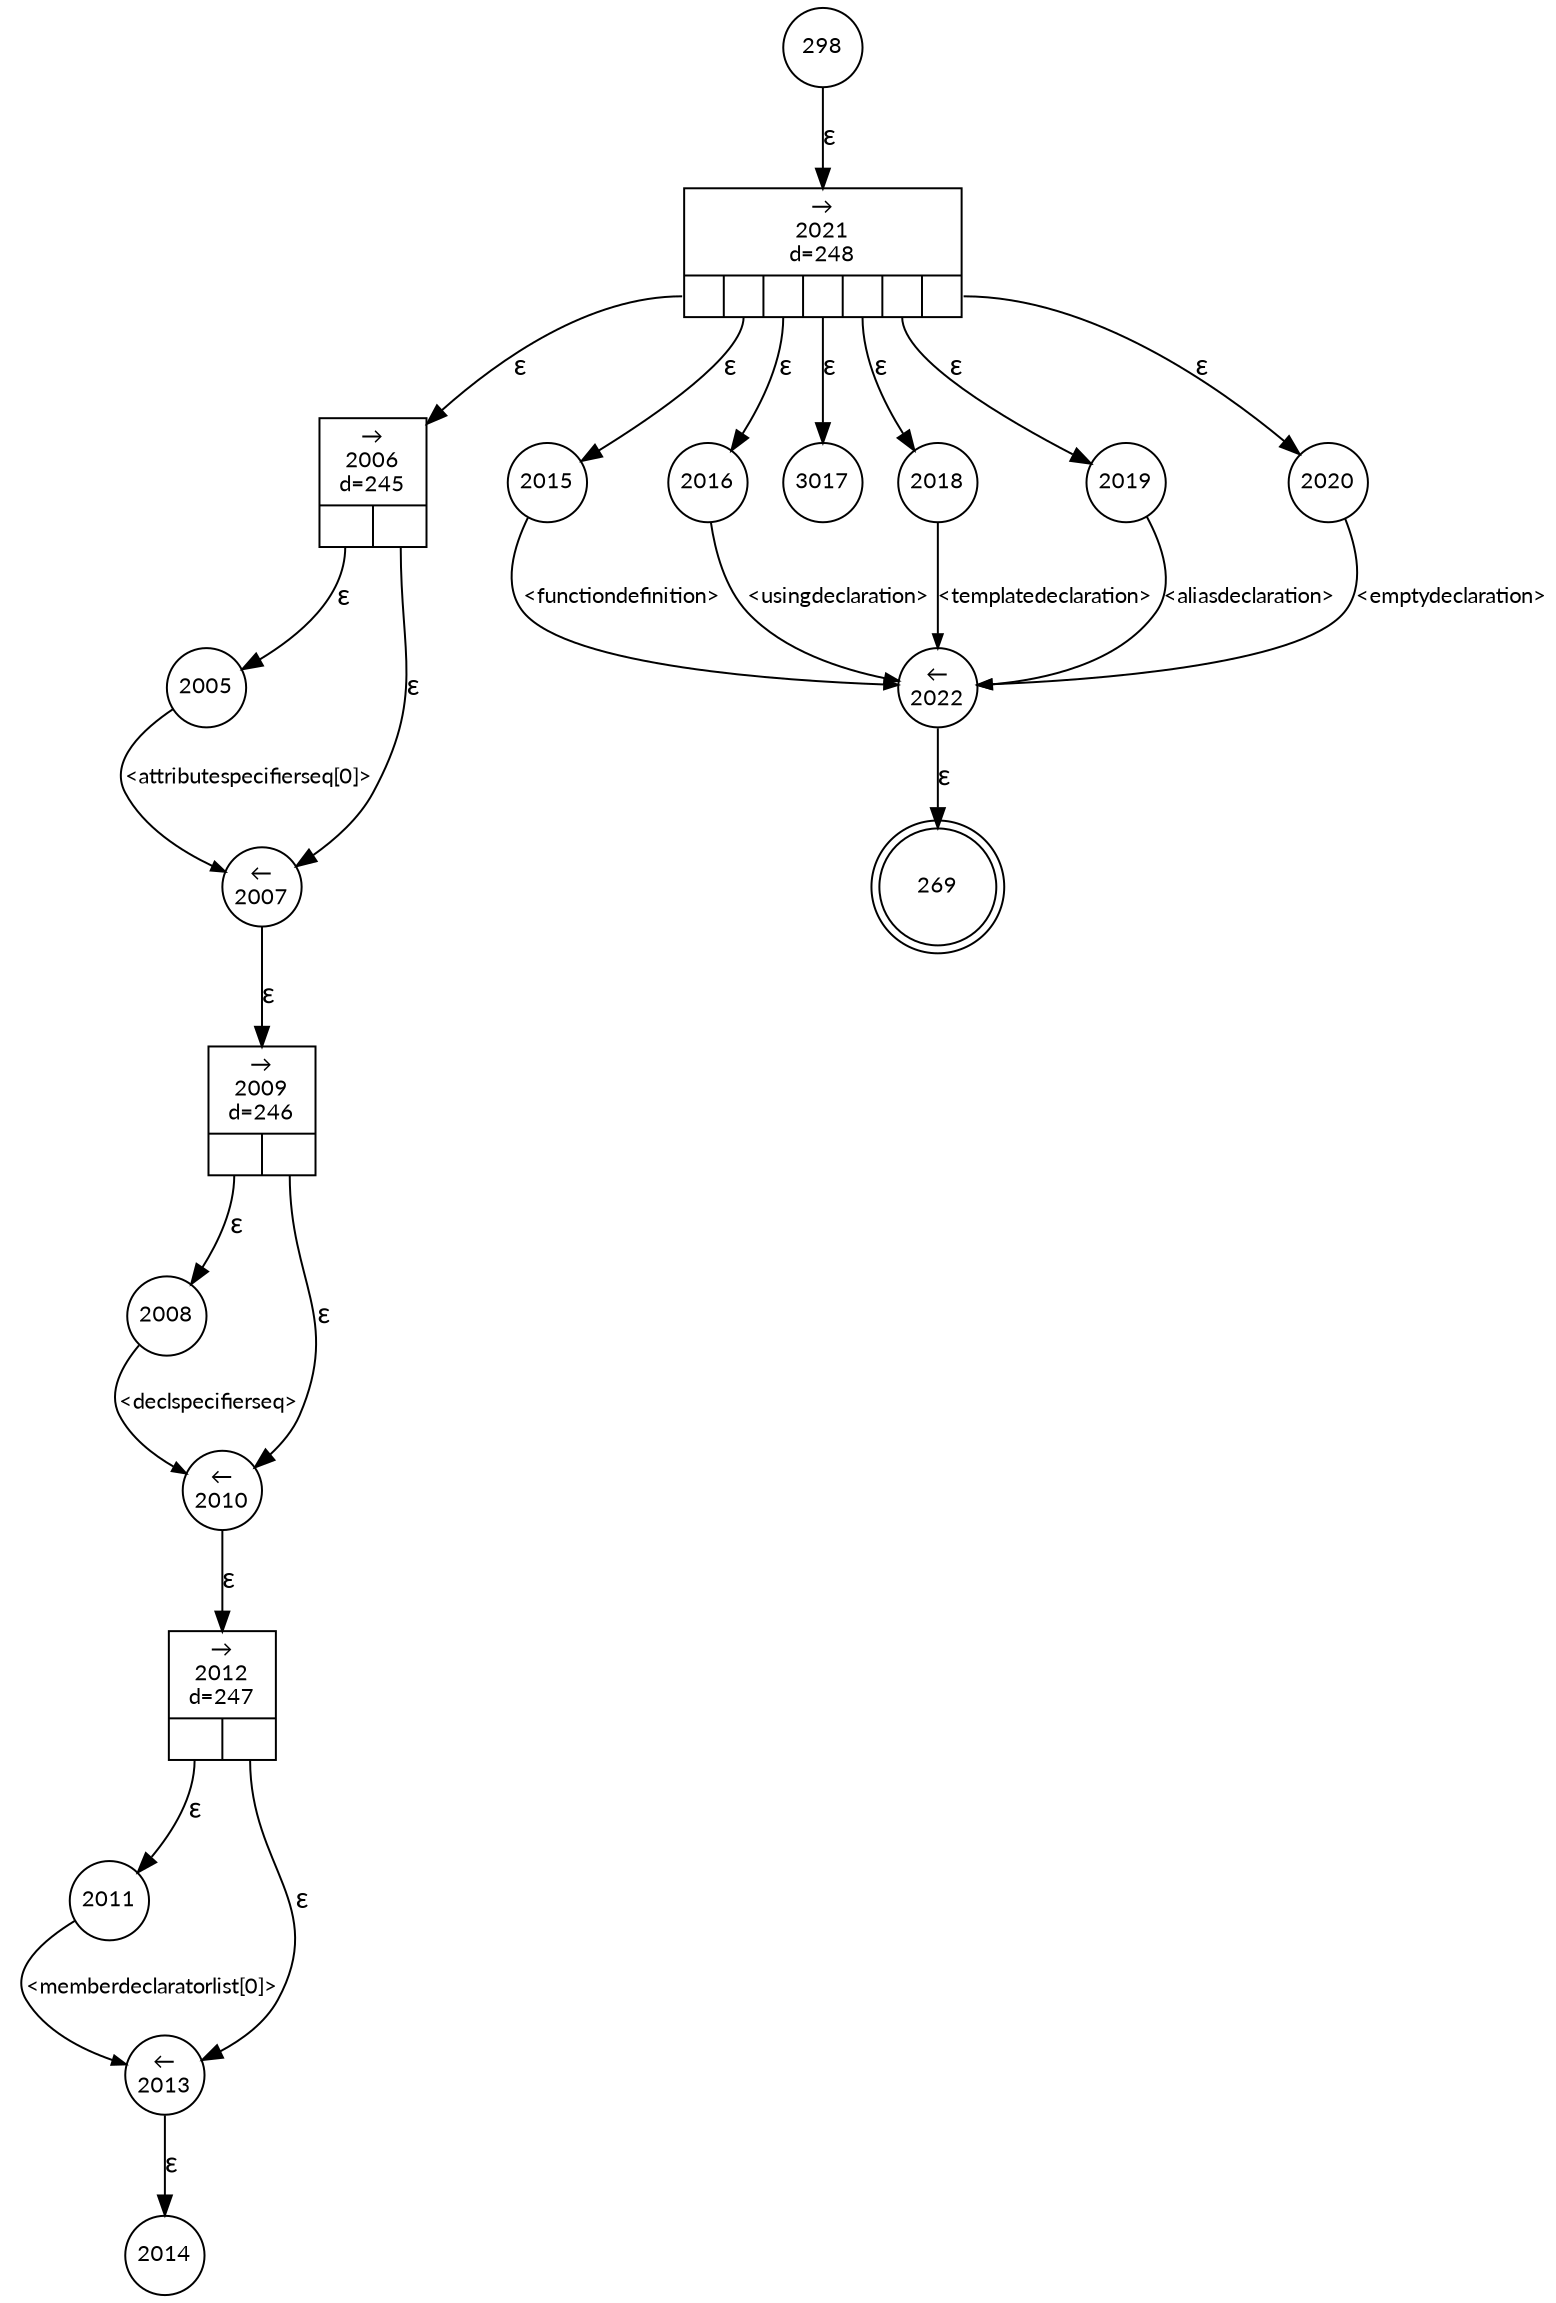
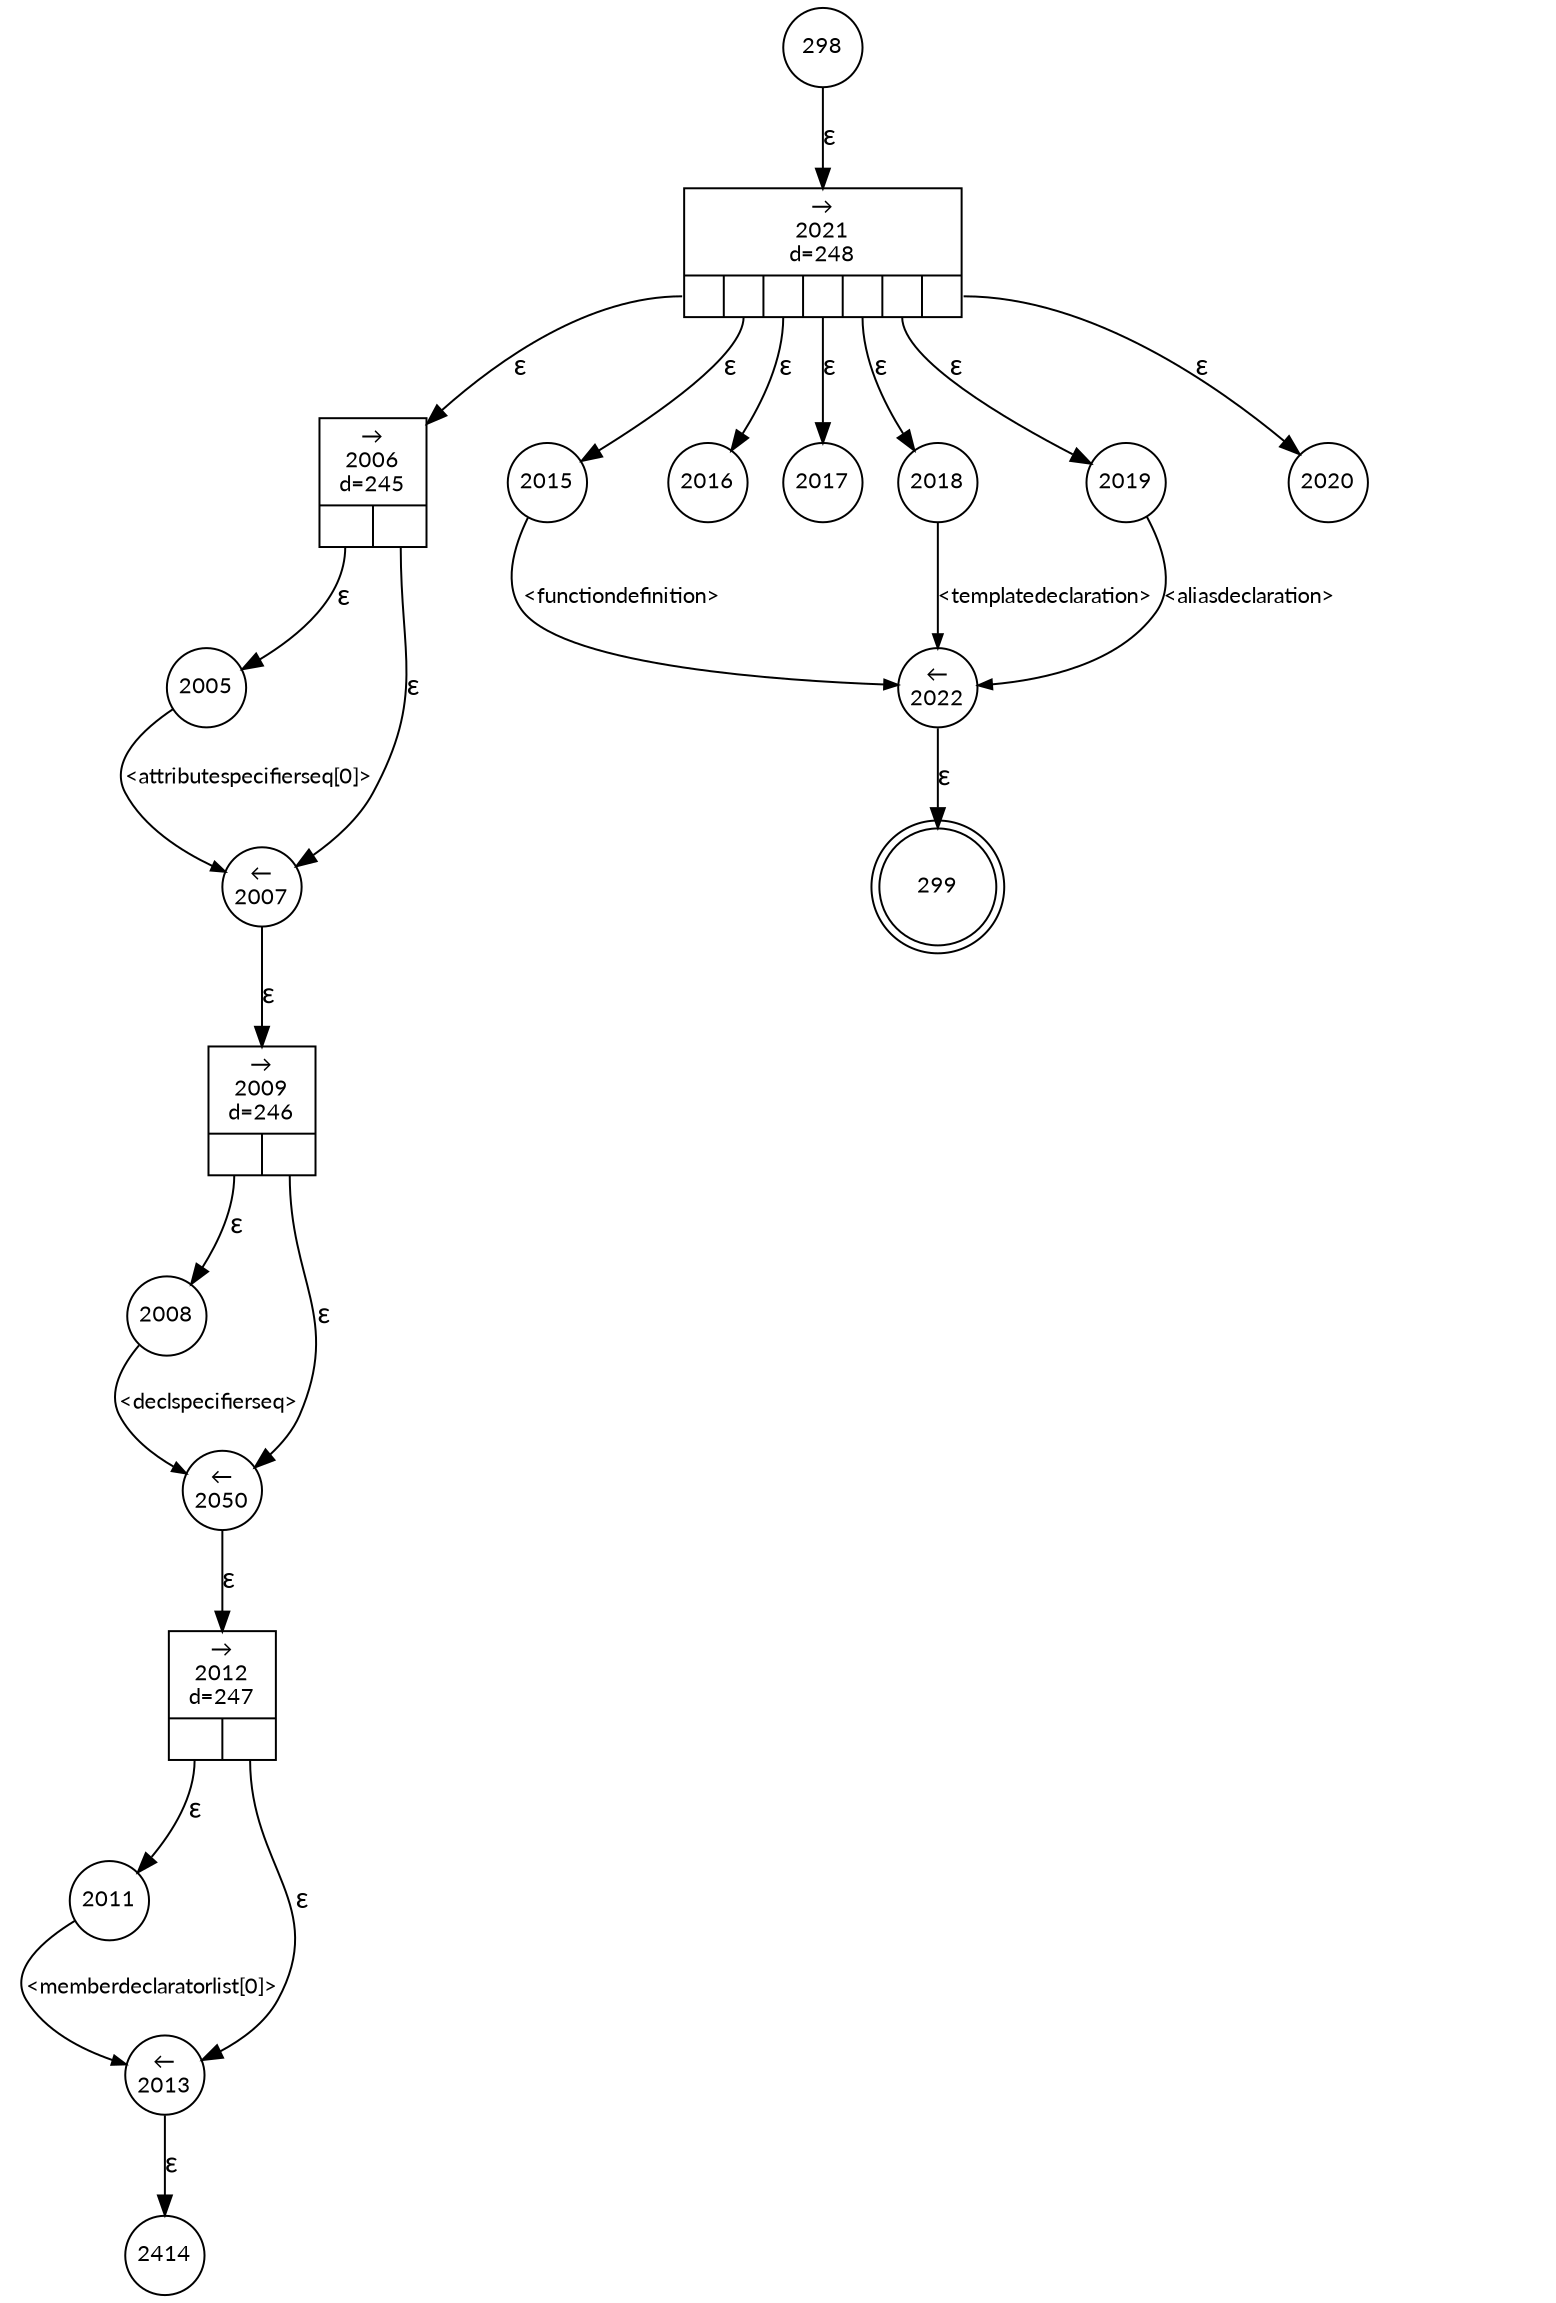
node "3017": label "3017" -> "2017"
edge "2016" -> "← 2022": removed, label "<usingdeclaration>"
edge "2020" -> "← 2022": removed, label "<emptydeclaration>"
node "269": label "269" -> "299"
node "← 2010": label "← 2010" -> "← 2050"
node "2014": label "2014" -> "2414"
